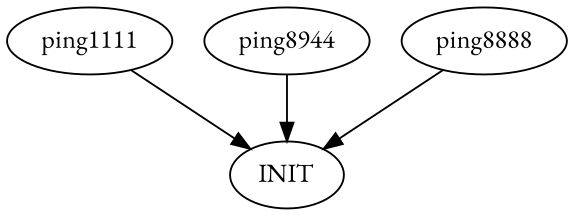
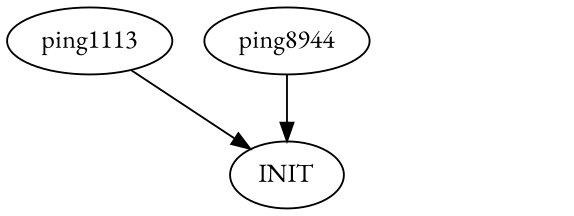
node "ping1111": label "ping1111" -> "ping1113"
node "ping8888": removed
